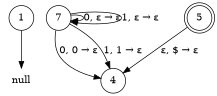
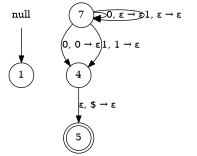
edge "1" -> "null": reversed
edge "5" -> "4": reversed
